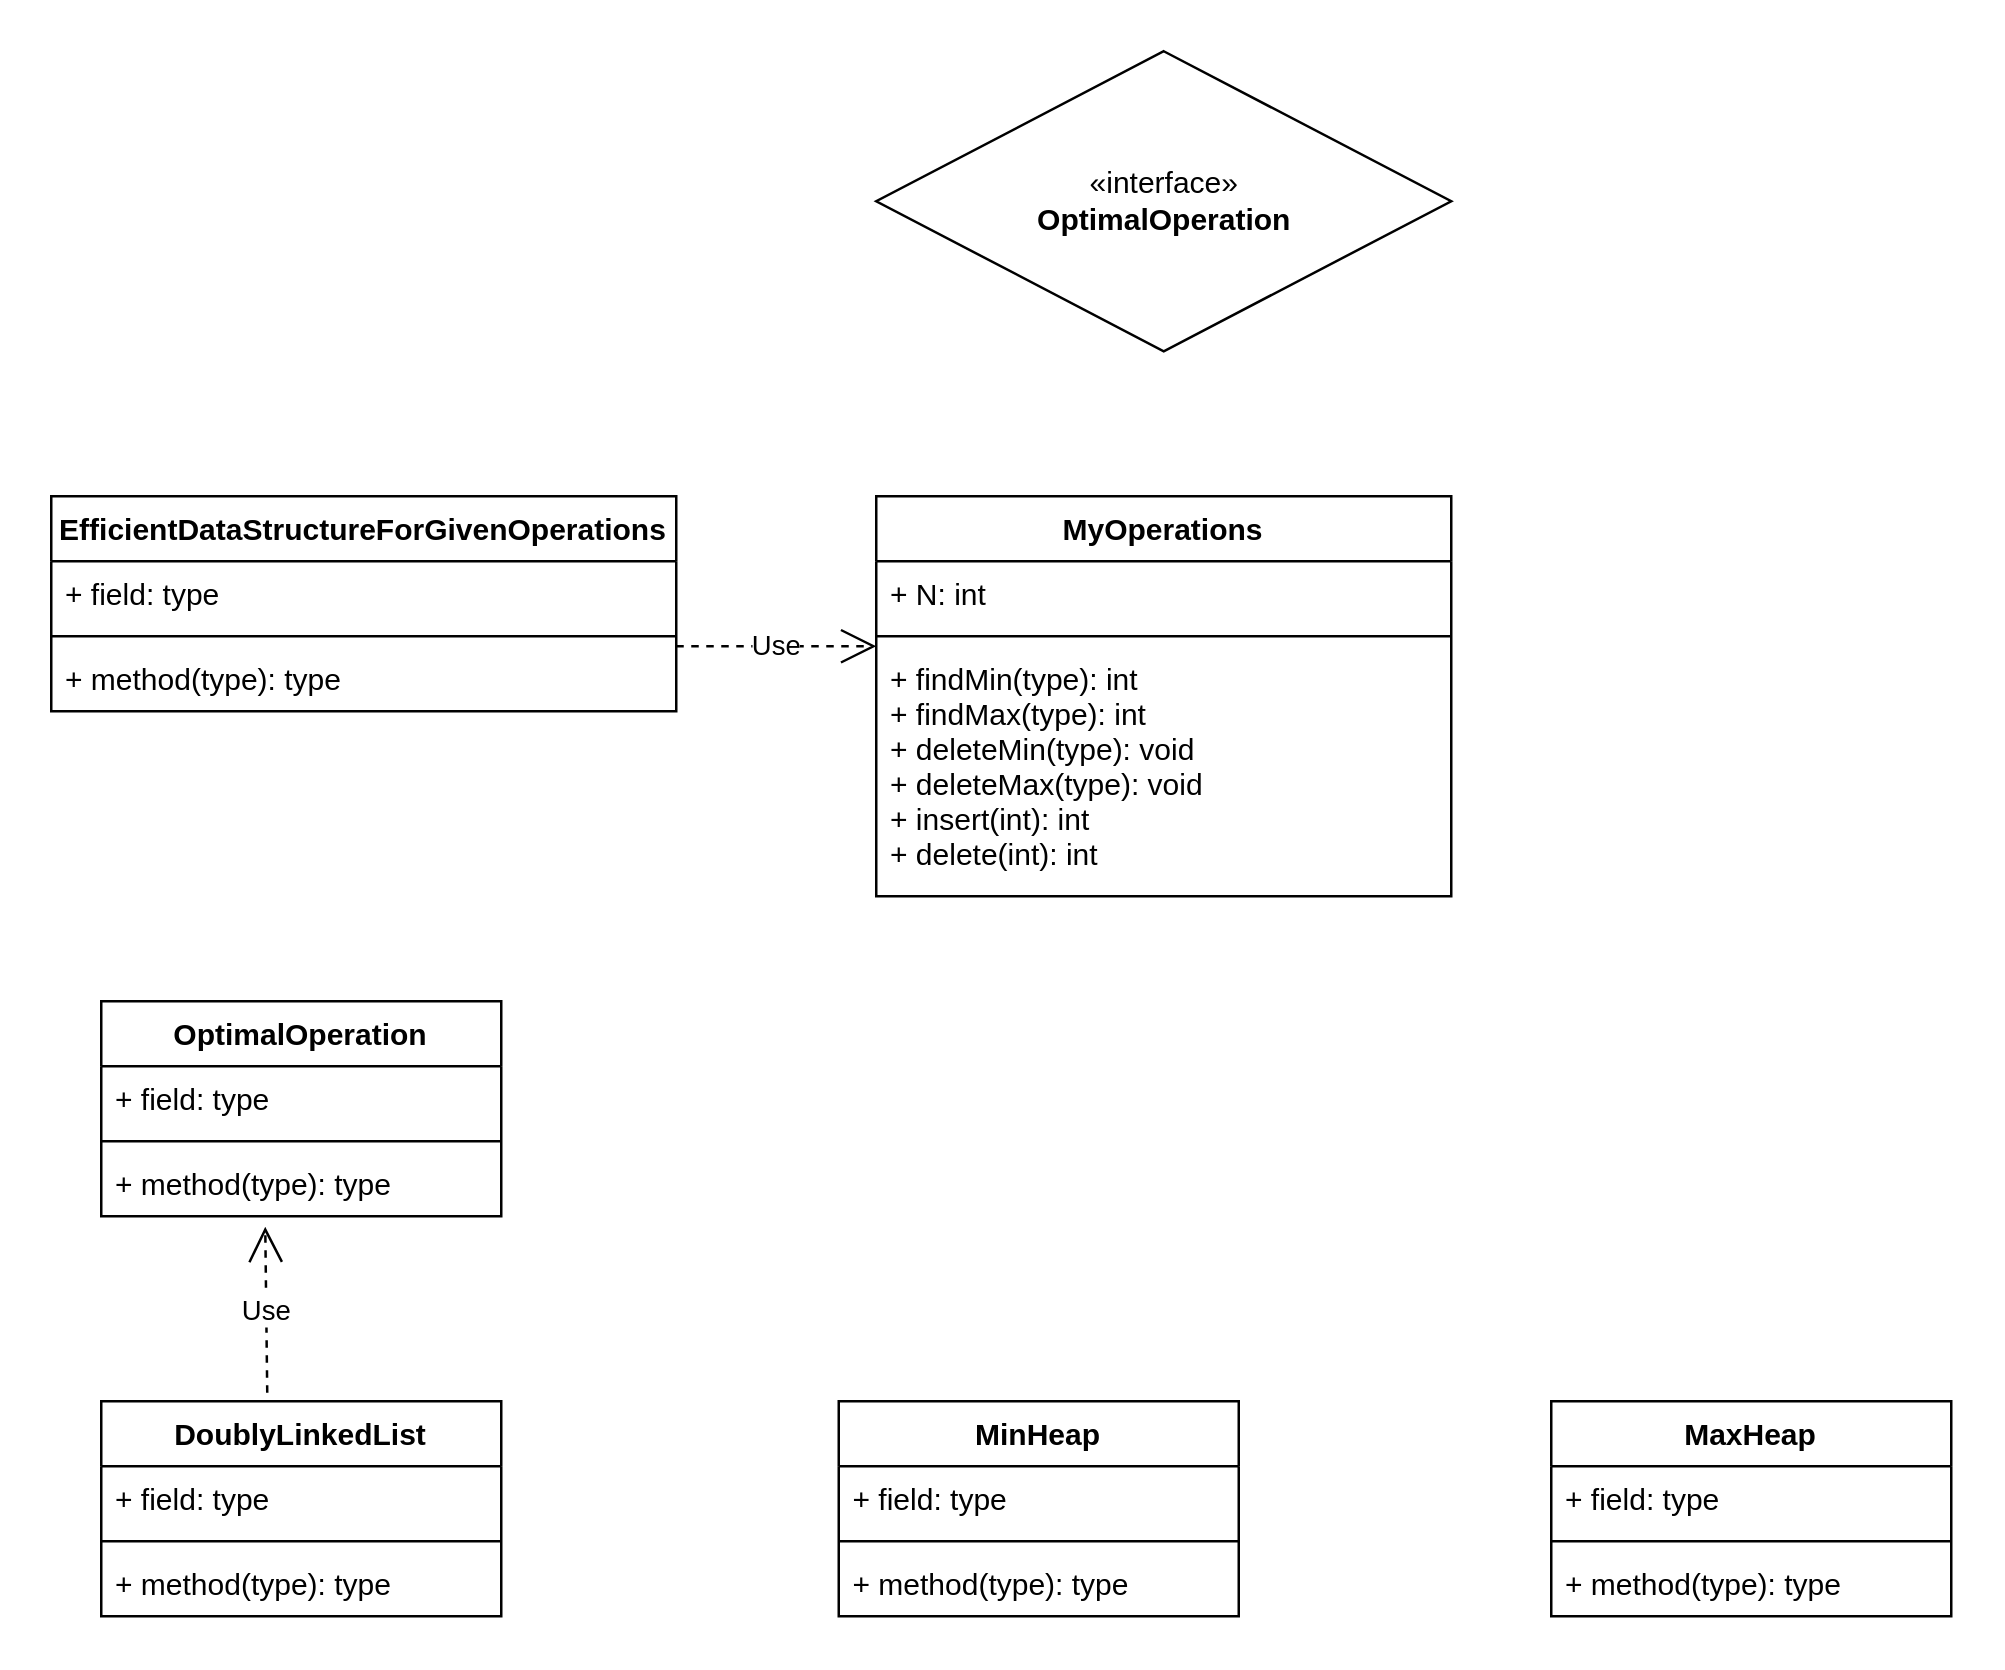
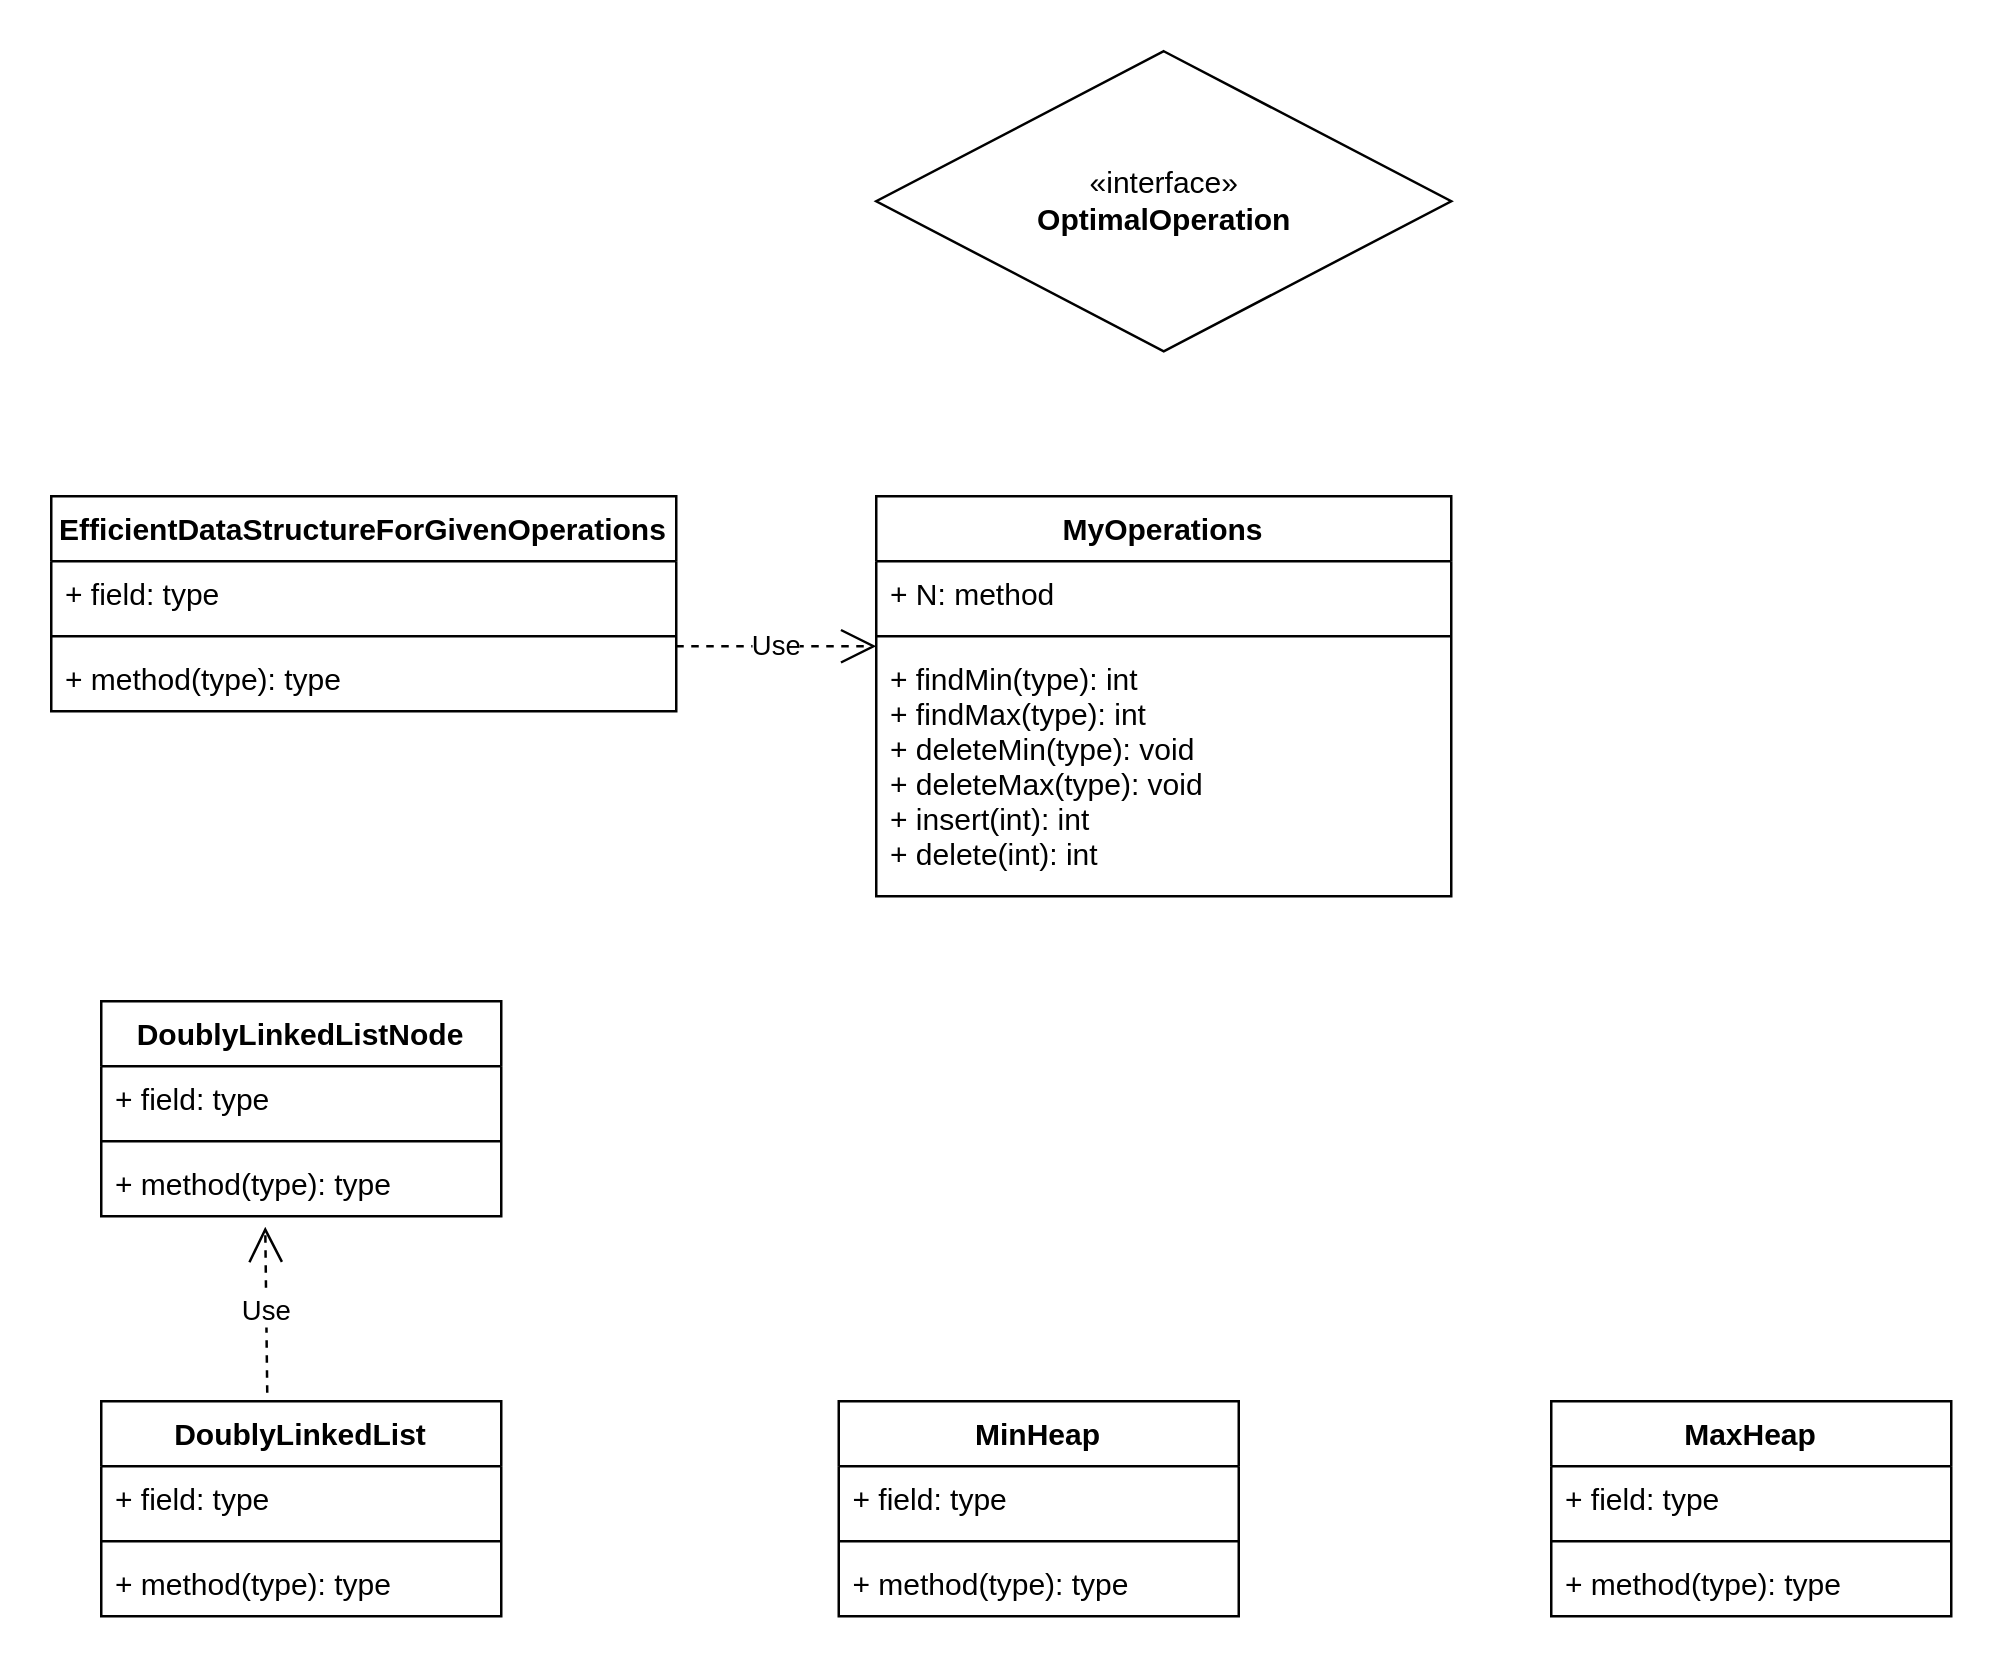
node "+ N: int": label "+ N: int" -> "+ N: method"
node "OptimalOperation": label "OptimalOperation" -> "DoublyLinkedListNode"
